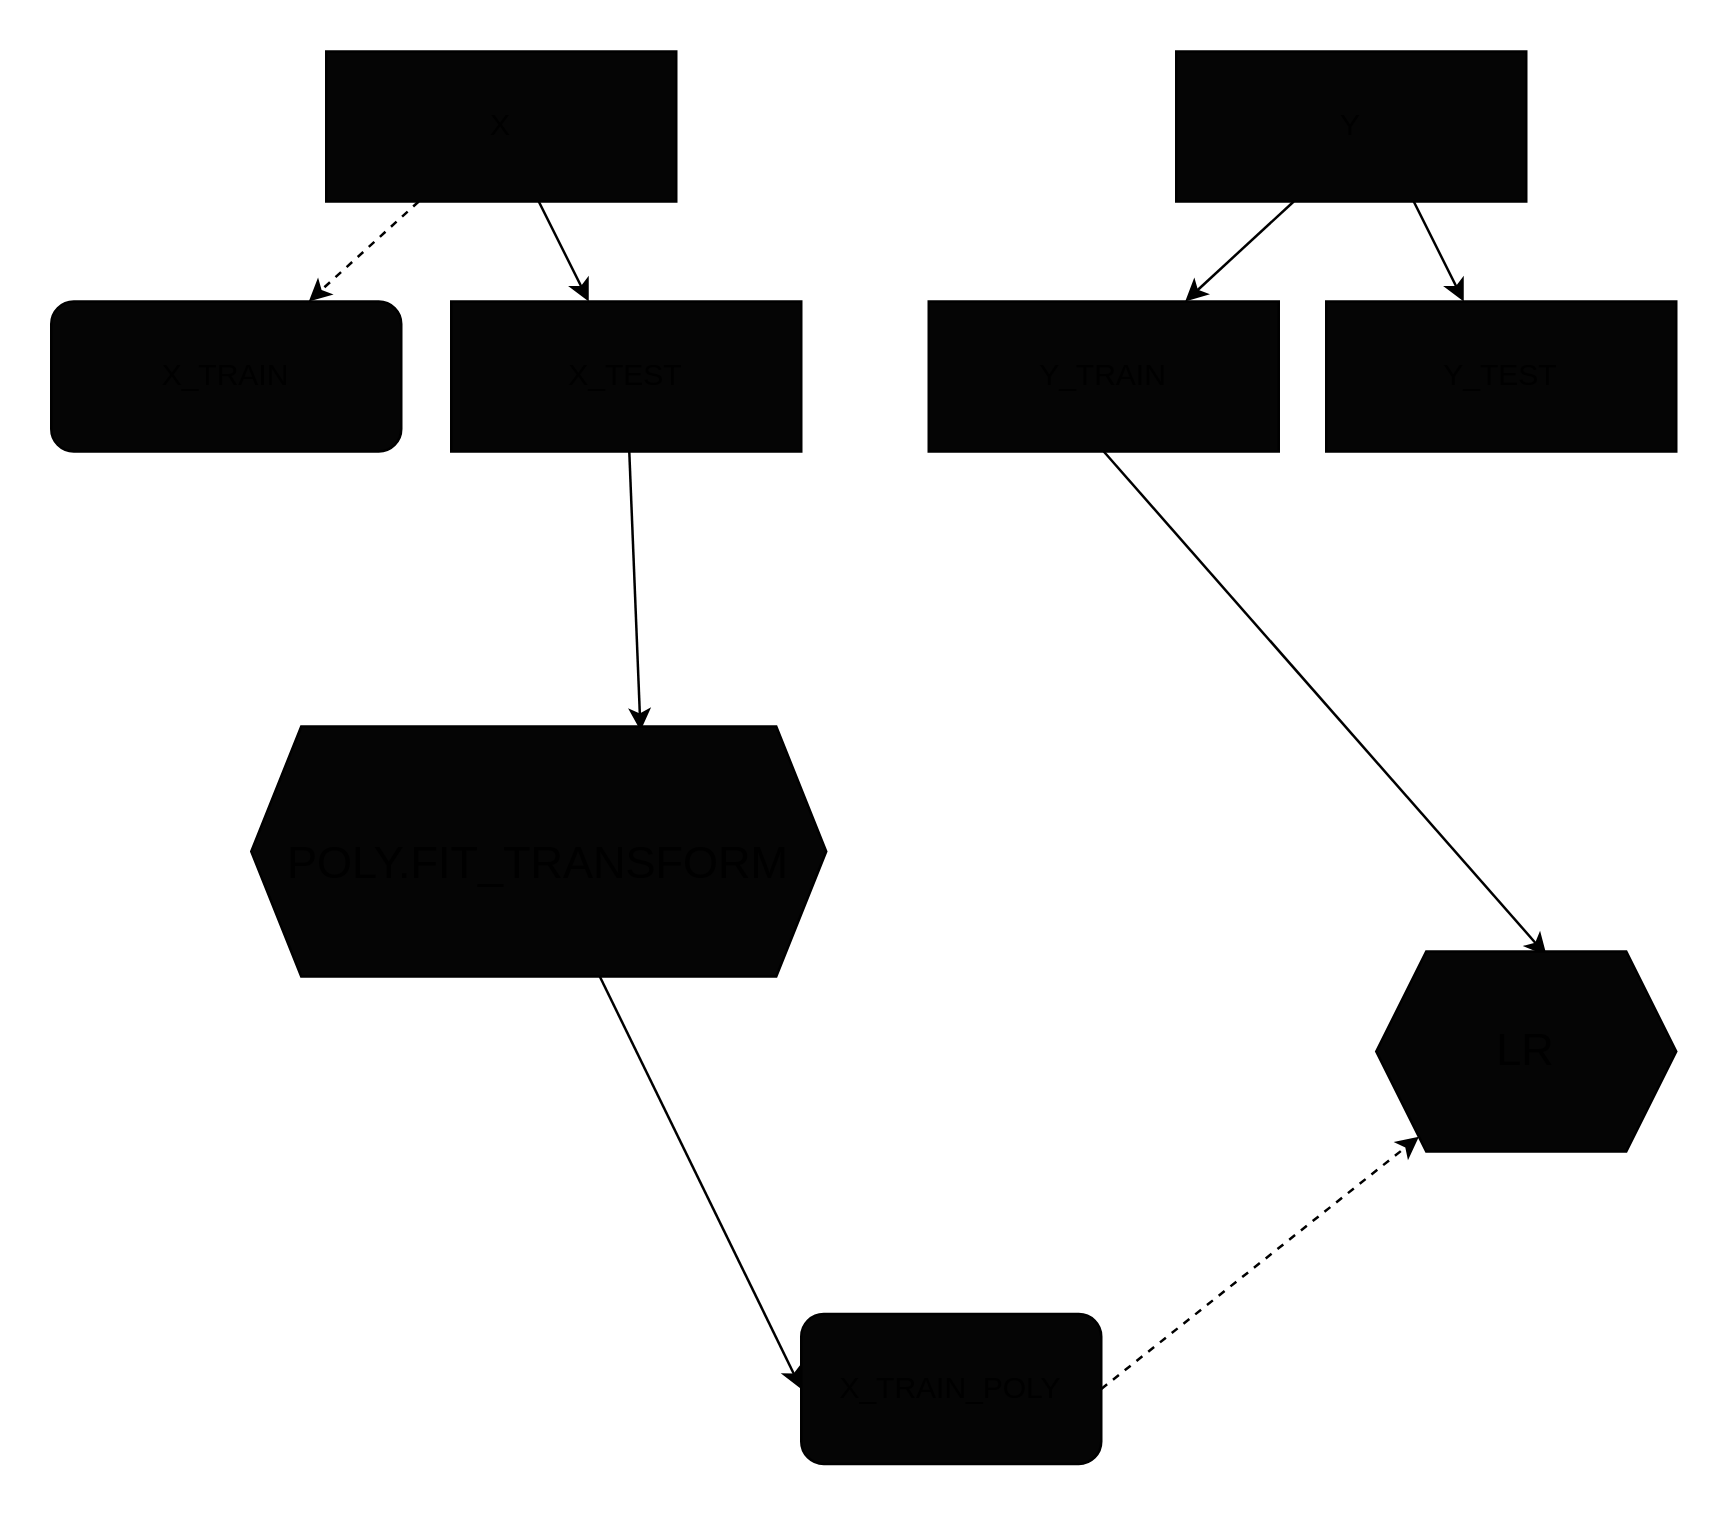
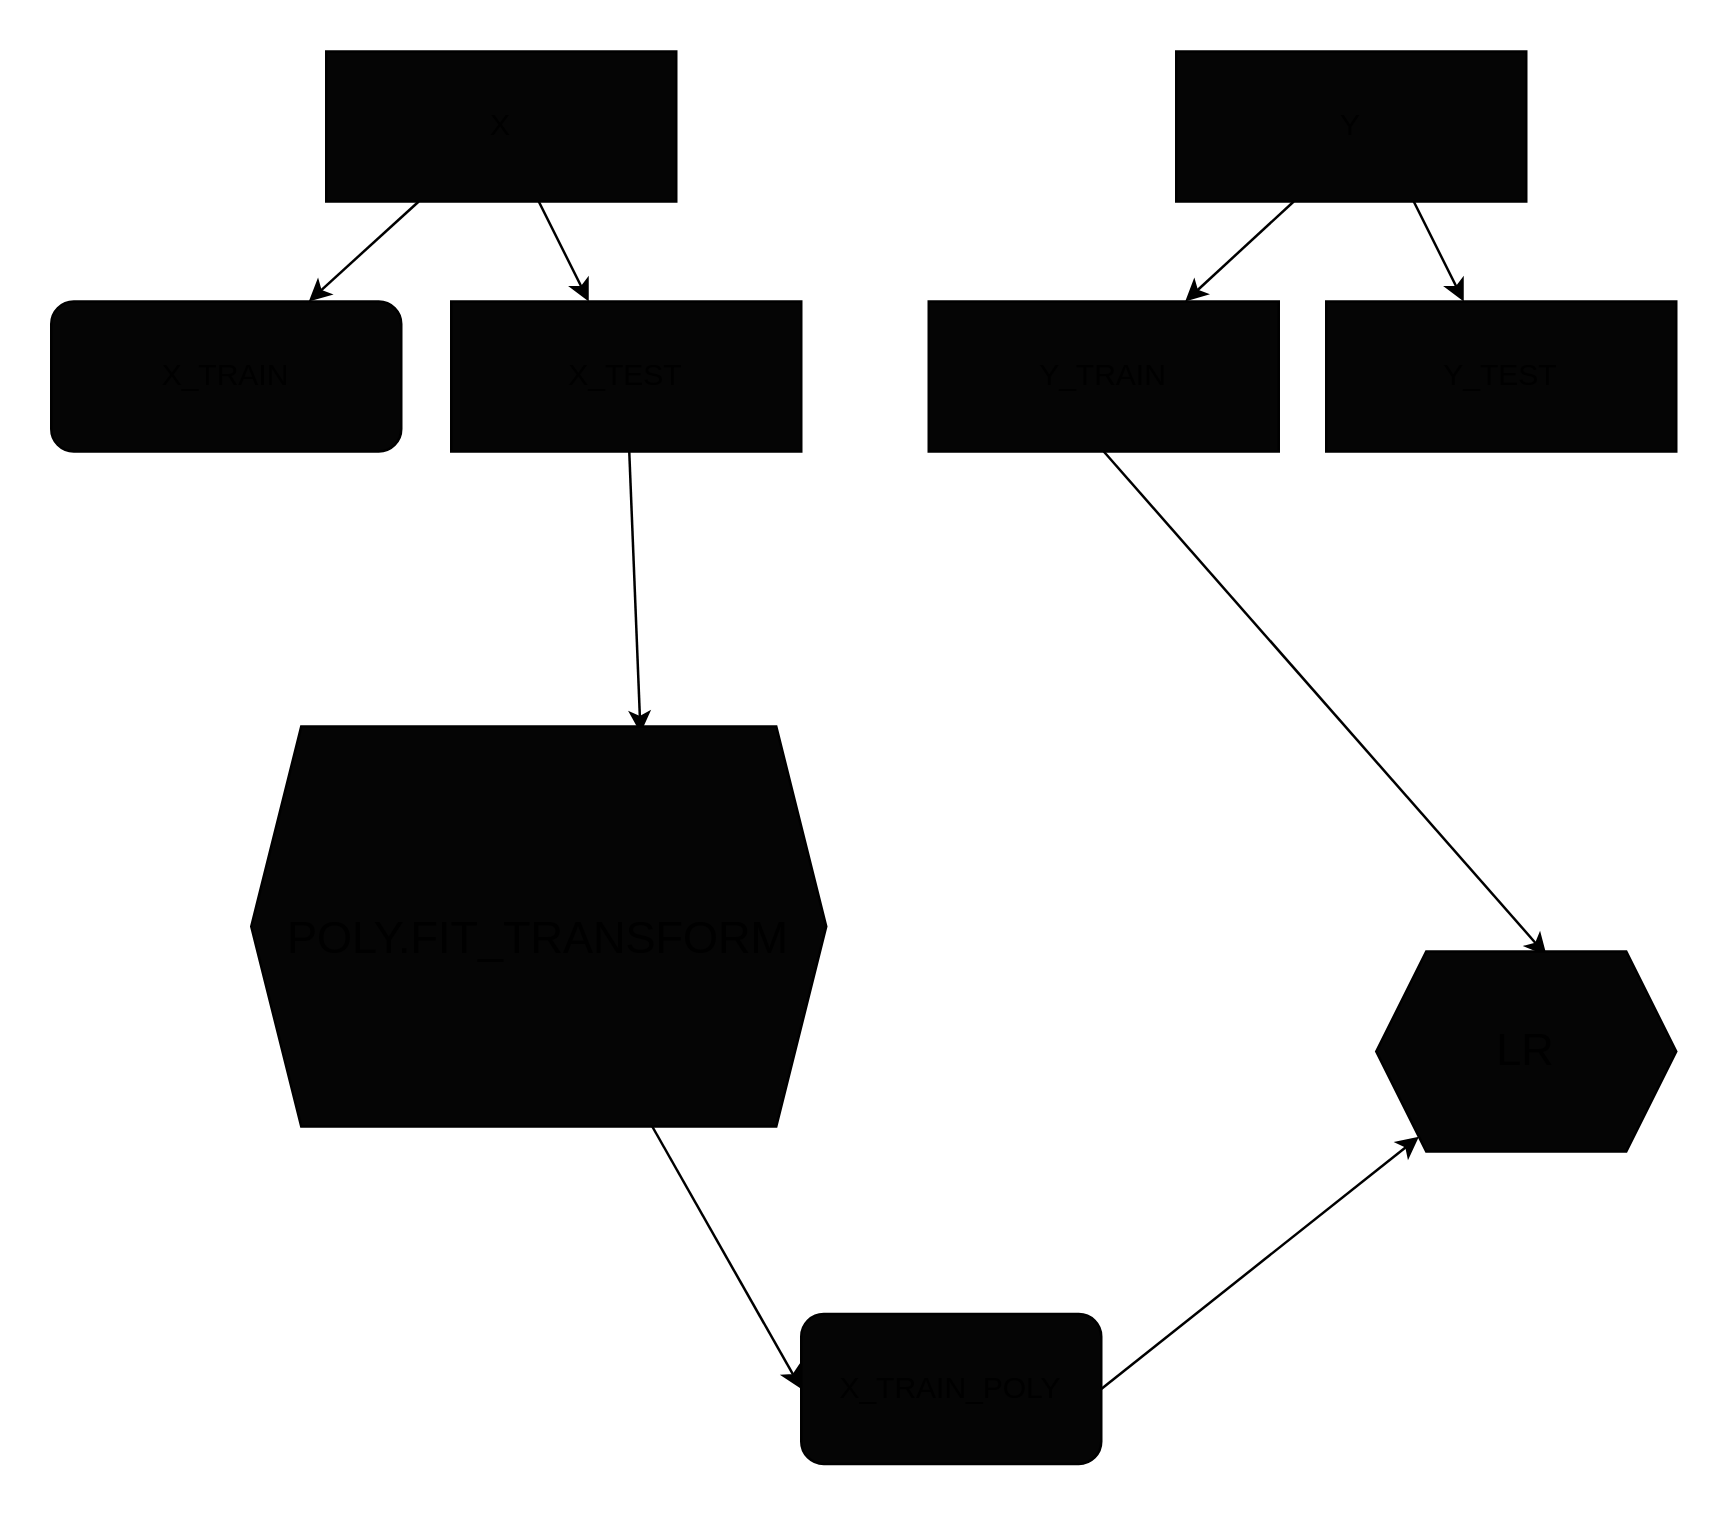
edge "X" -> "X_TRAIN": style dashed -> solid
node "POLY.FIT_TRANSFORM": size 575x250 -> 575x400
edge "X_TRAIN_POLY" -> "LR": style dashed -> solid
